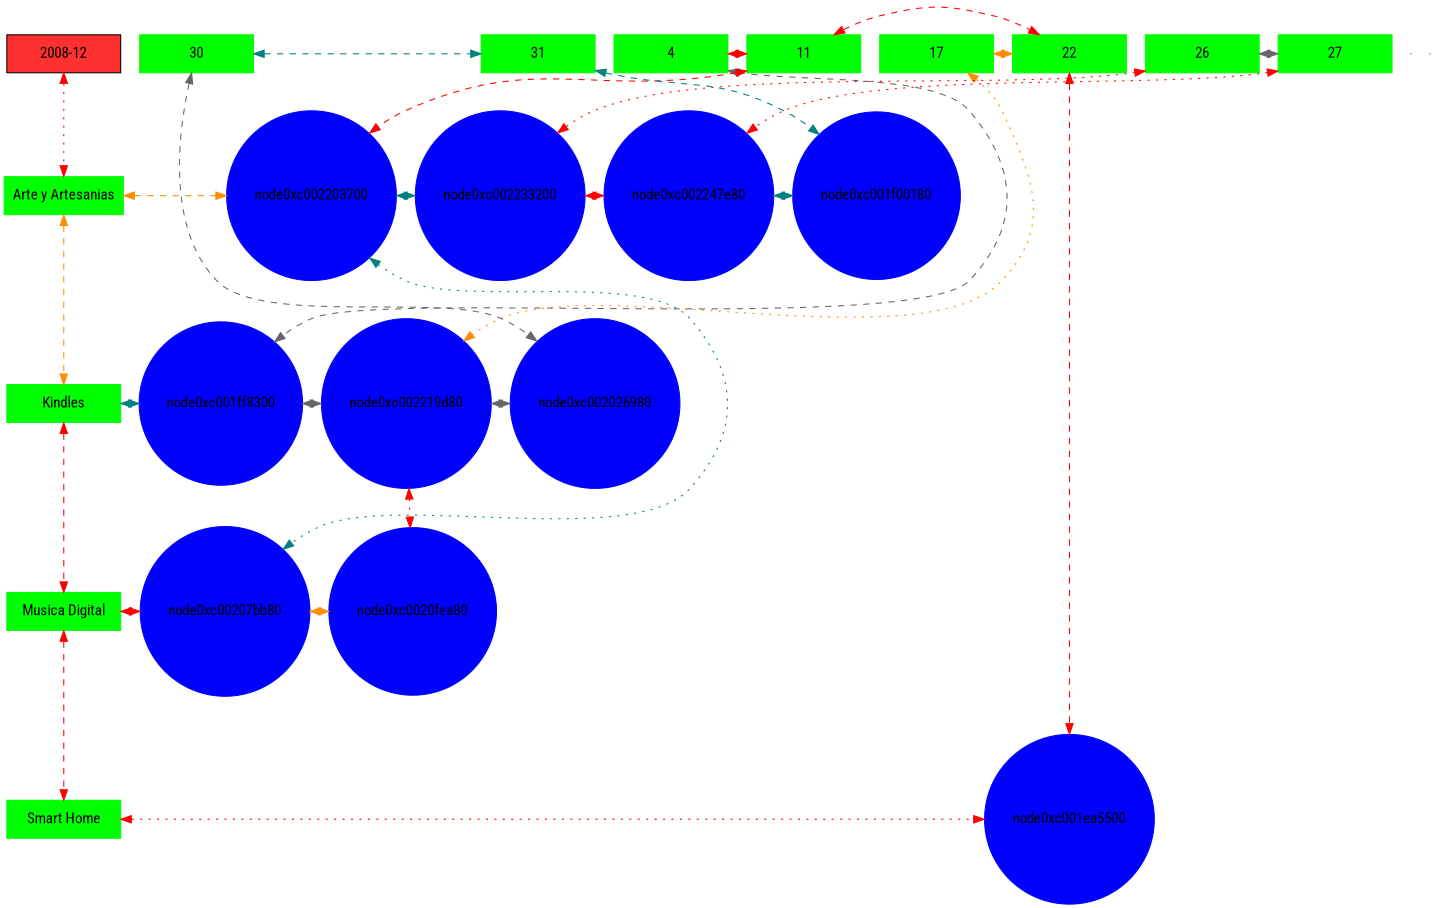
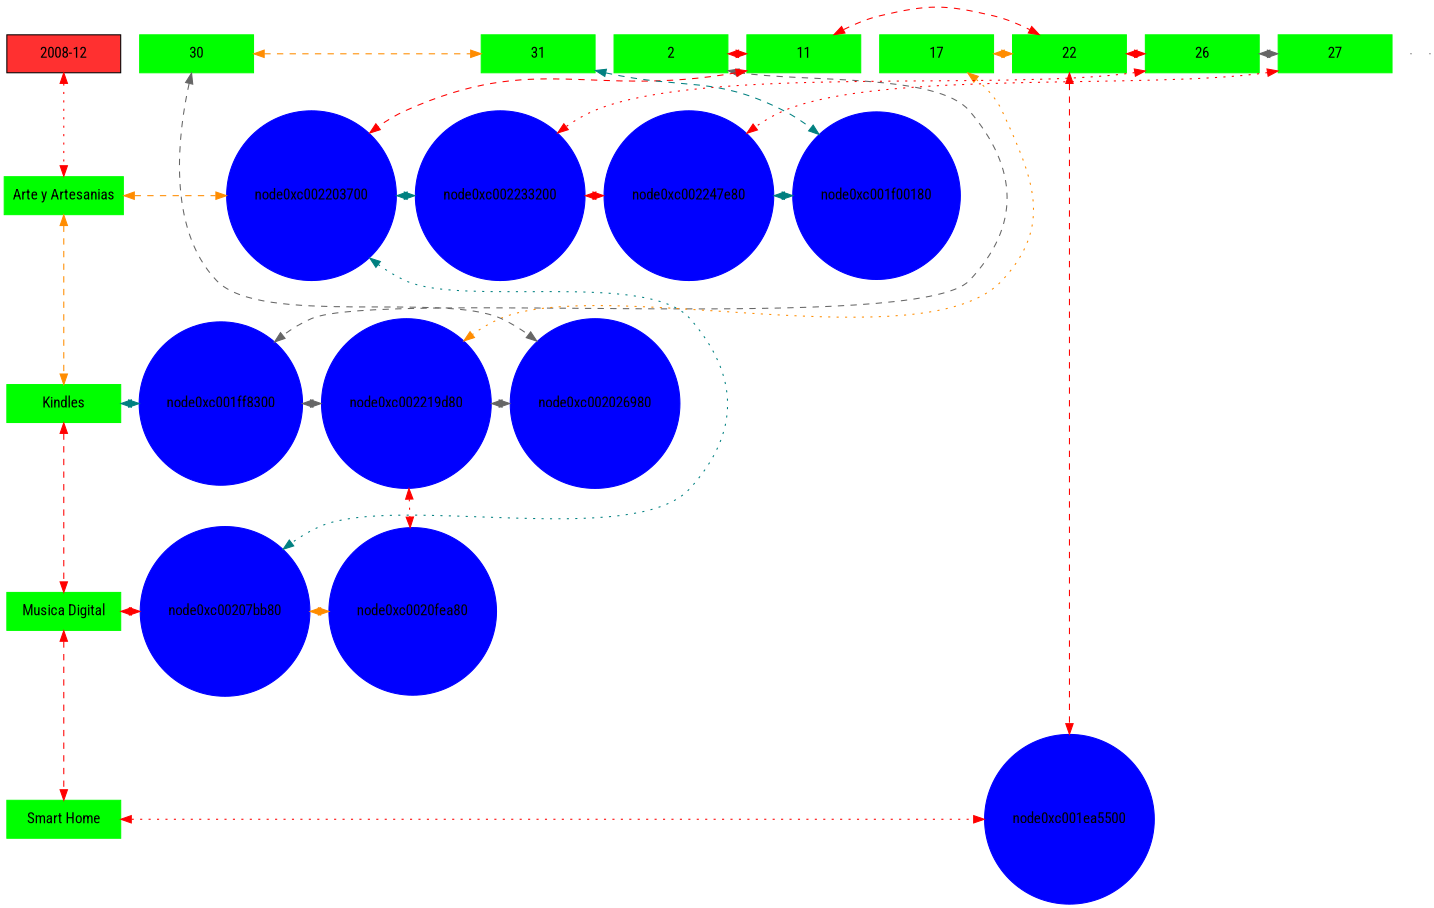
edge "30" -- "31": color teal -> darkorange
node "4": label "4" -> "2"
edge "22" -- "26": added
